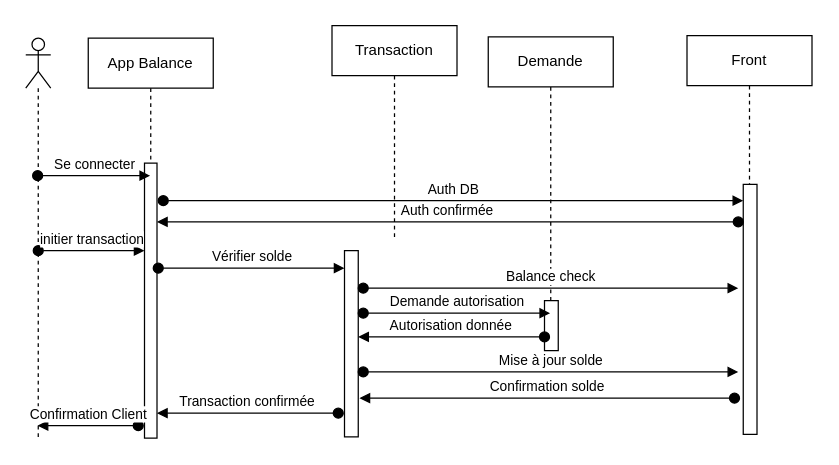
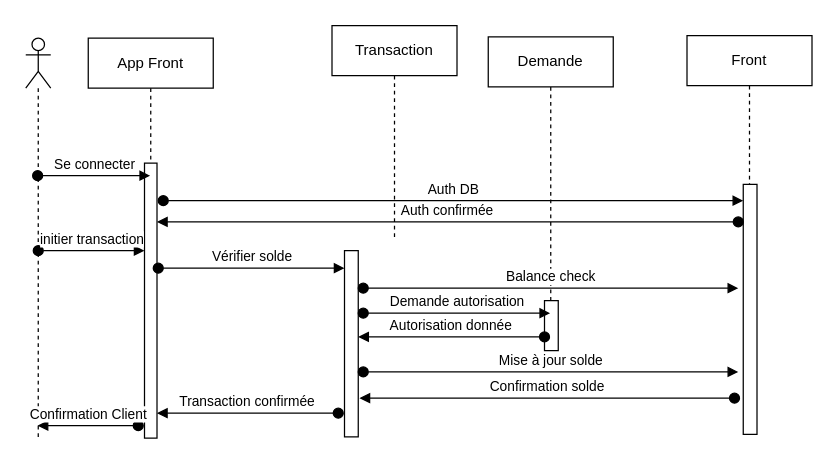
node "App Balance": label "App Balance" -> "App Front"
